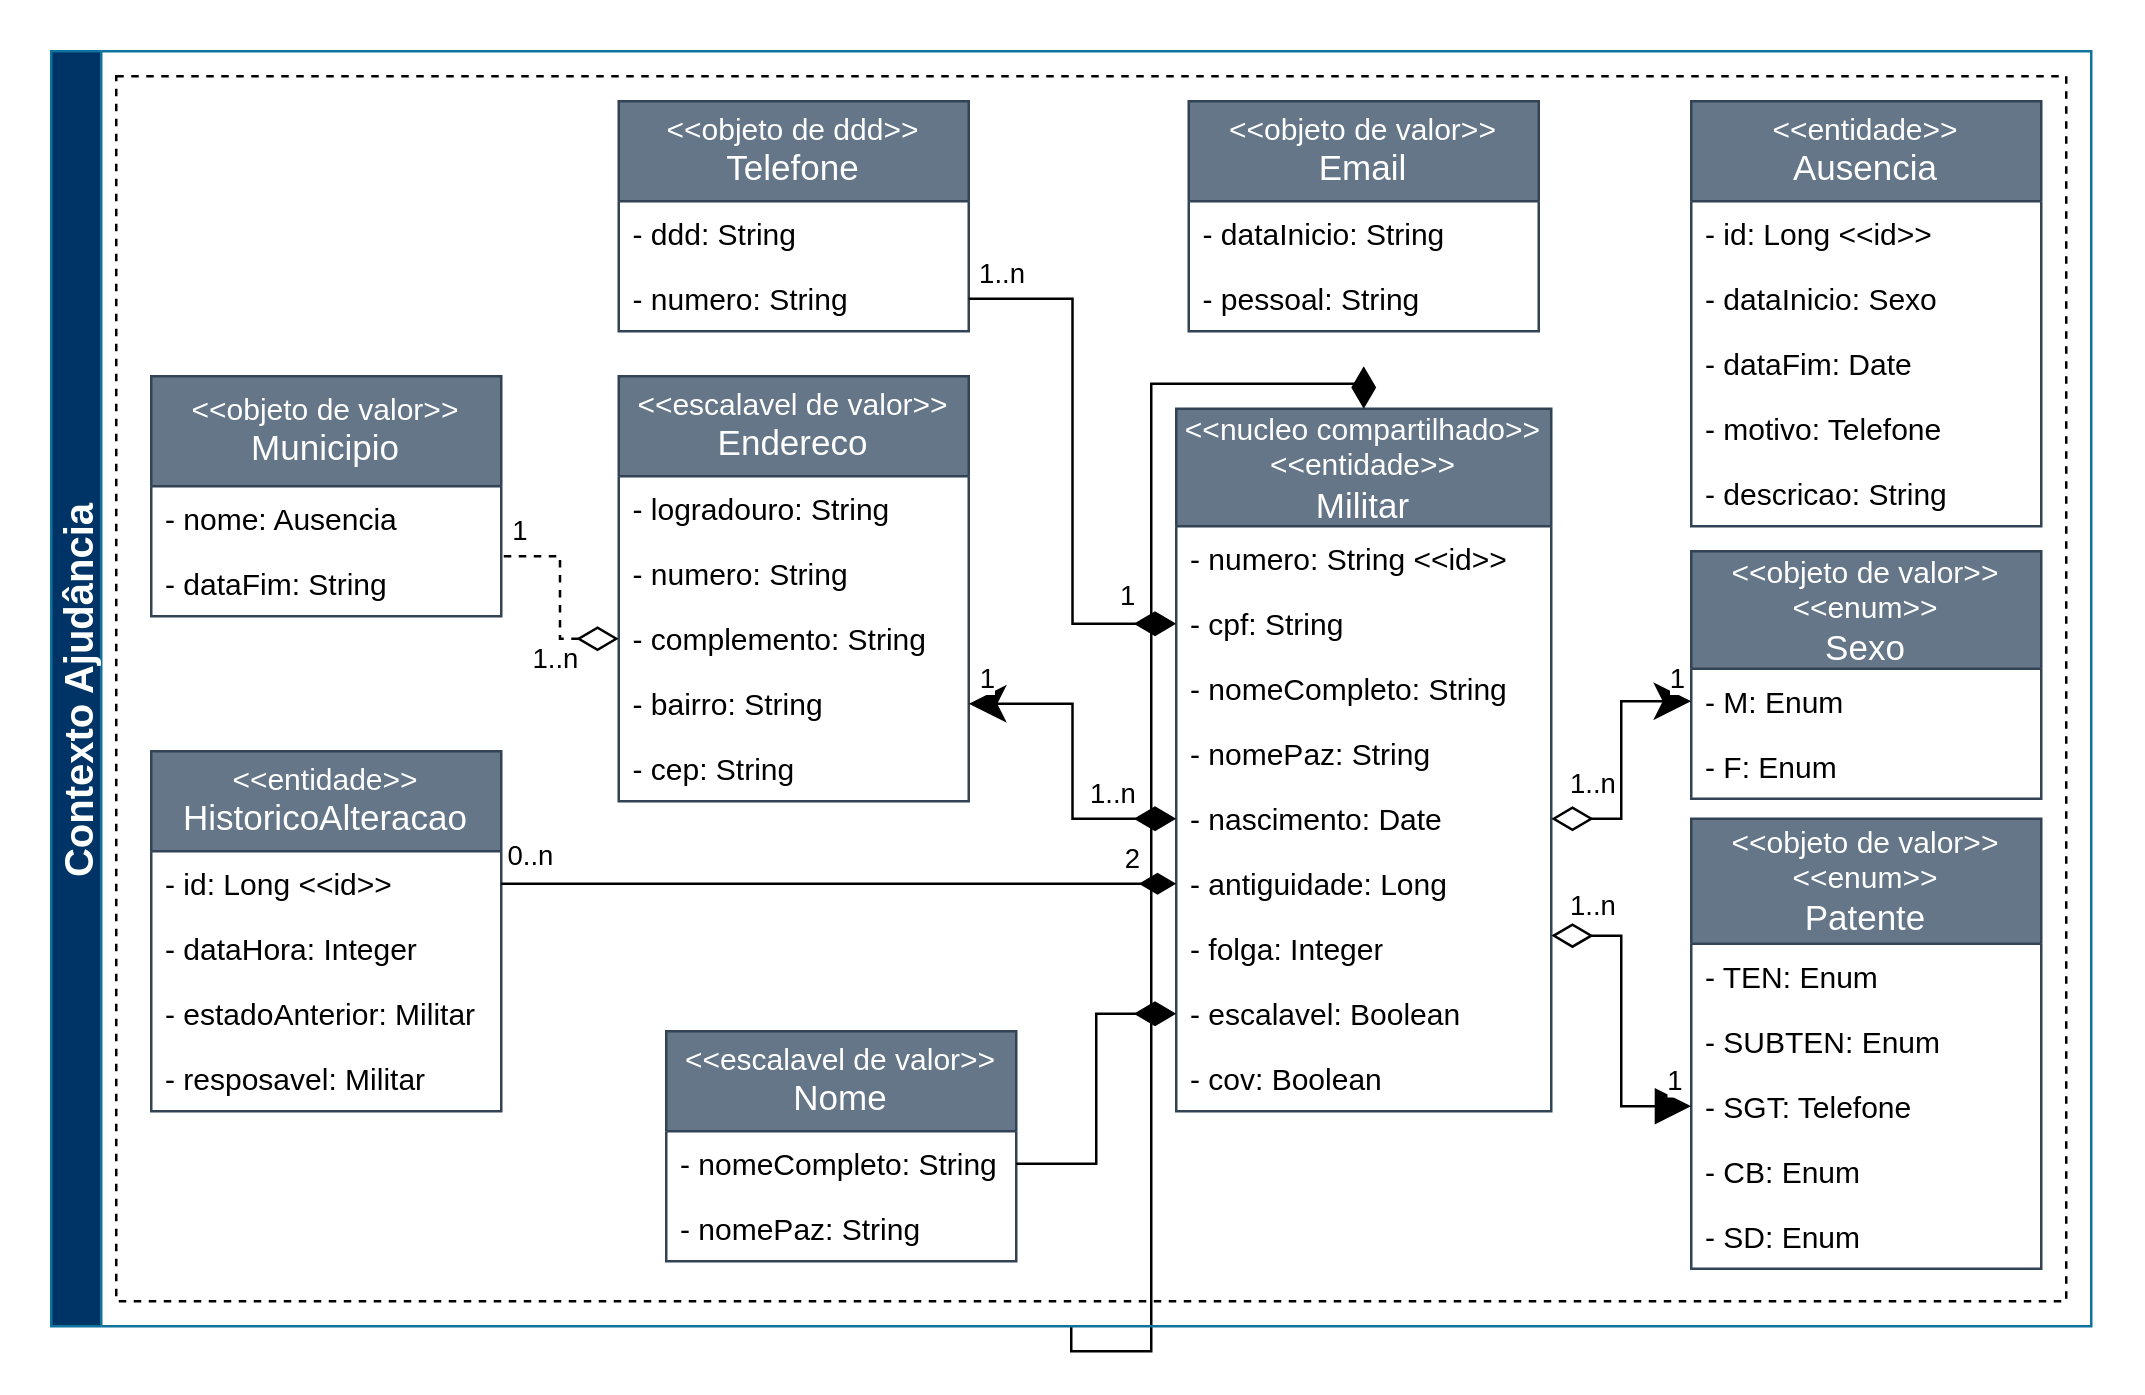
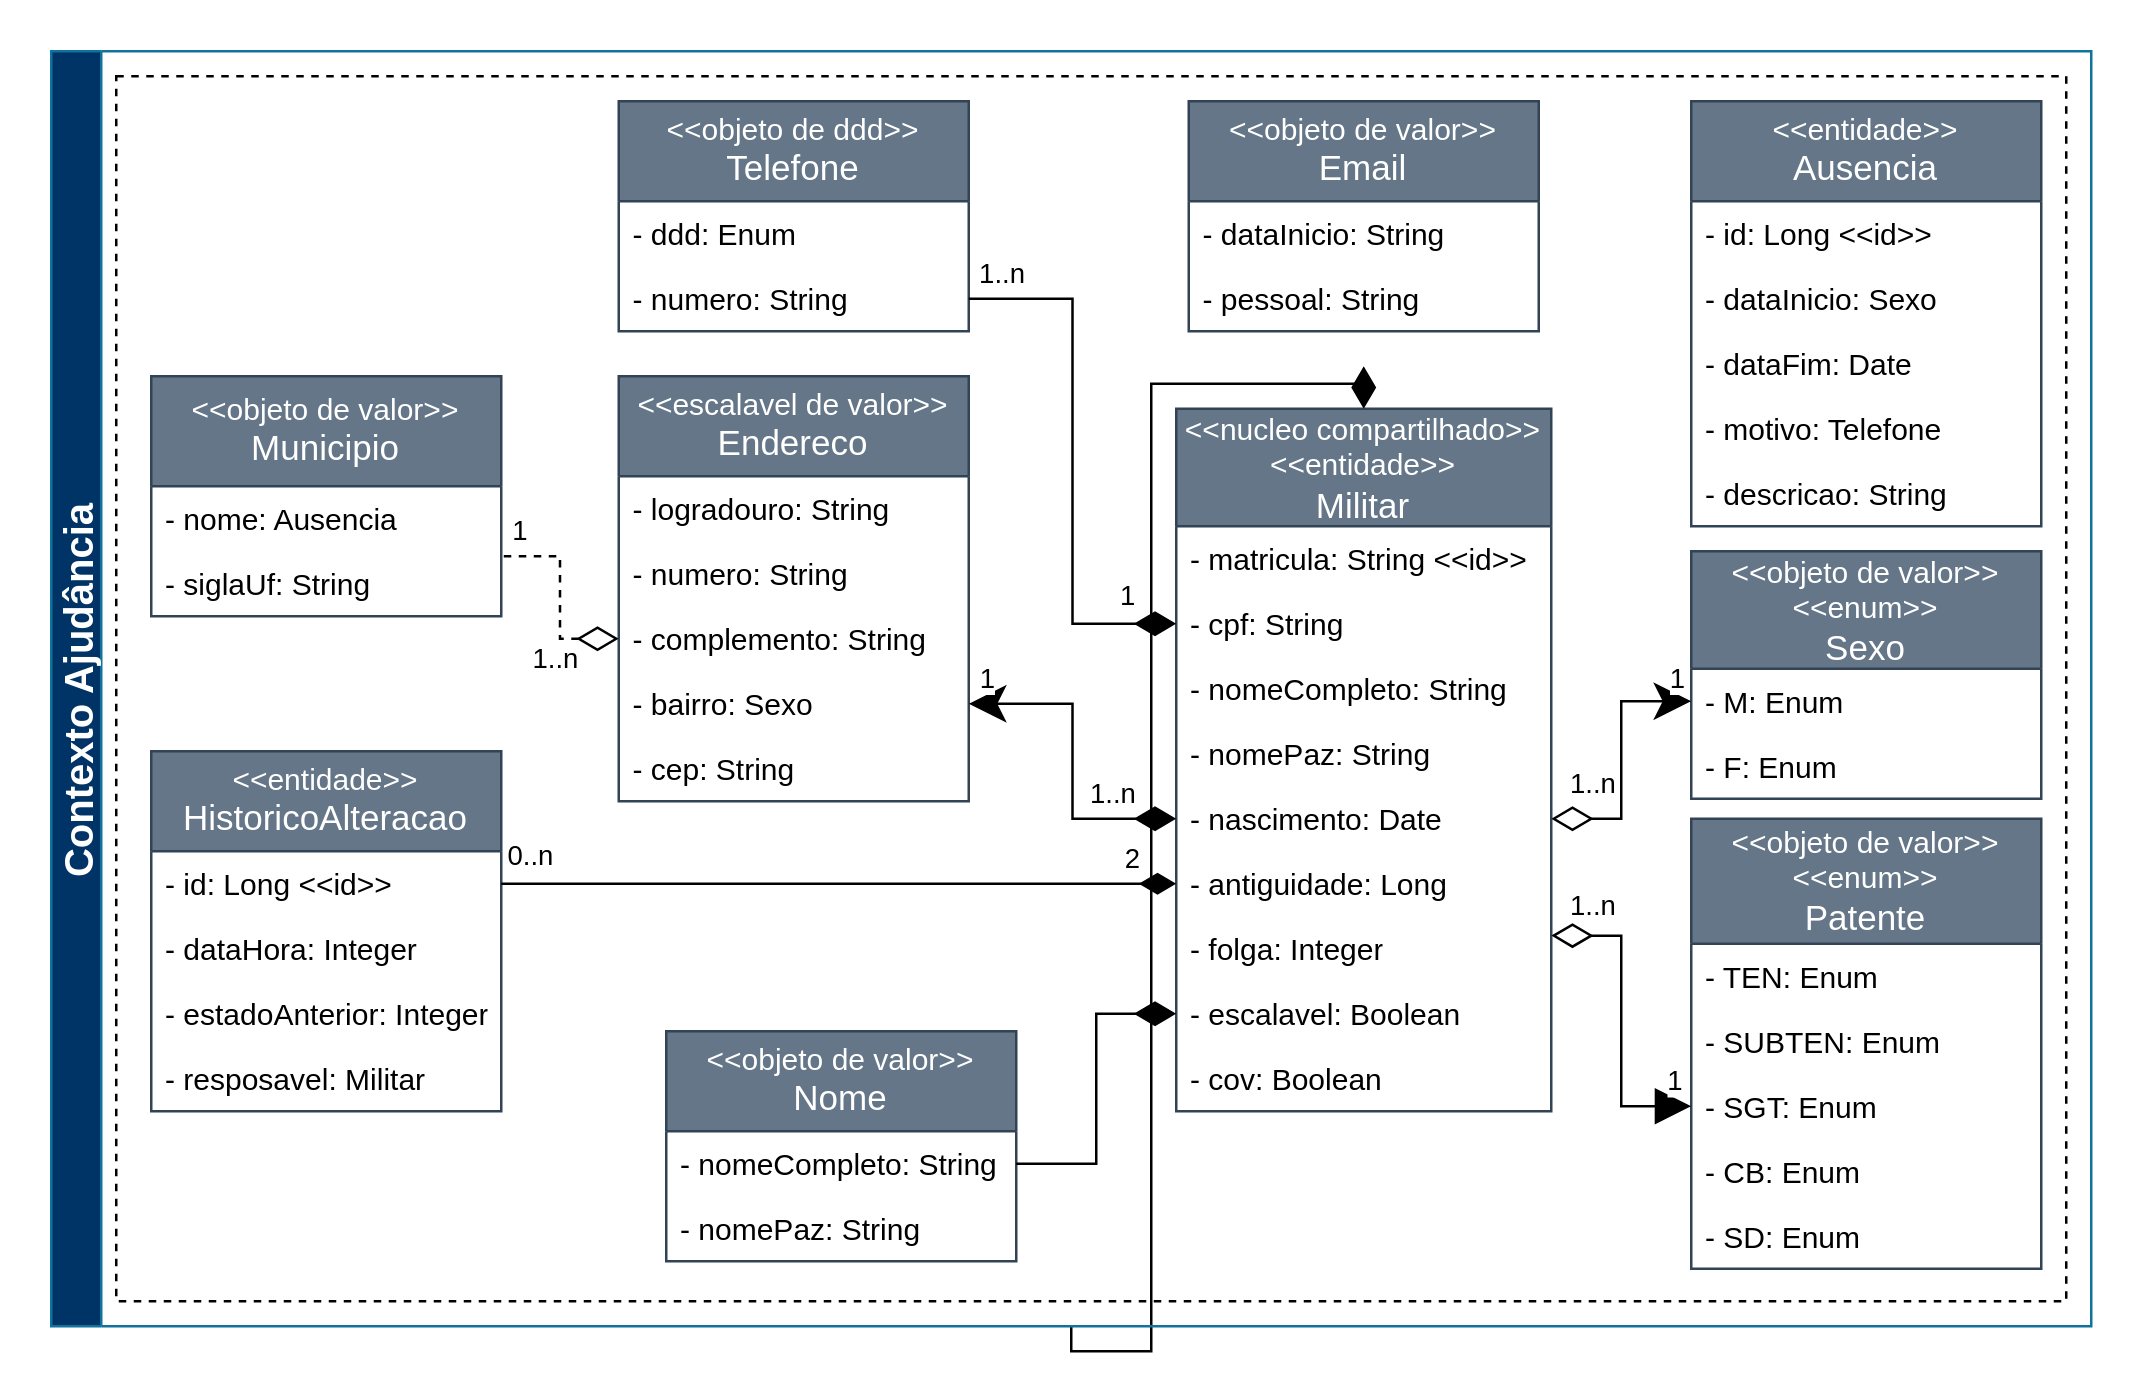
node "- ddd: String": label "- ddd: String" -> "- ddd: Enum"
node "- numero: String <<id>>": label "- numero: String <<id>>" -> "- matricula: String <<id>>"
node "- dataFim: String": label "- dataFim: String" -> "- siglaUf: String"
node "- bairro: String": label "- bairro: String" -> "- bairro: Sexo"
node "- estadoAnterior: Militar": label "- estadoAnterior: Militar" -> "- estadoAnterior: Integer"
node "<<escalavel de valor>> Nome": label "<<escalavel de valor>> Nome" -> "<<objeto de valor>> Nome"
node "- SGT: Telefone": label "- SGT: Telefone" -> "- SGT: Enum"
